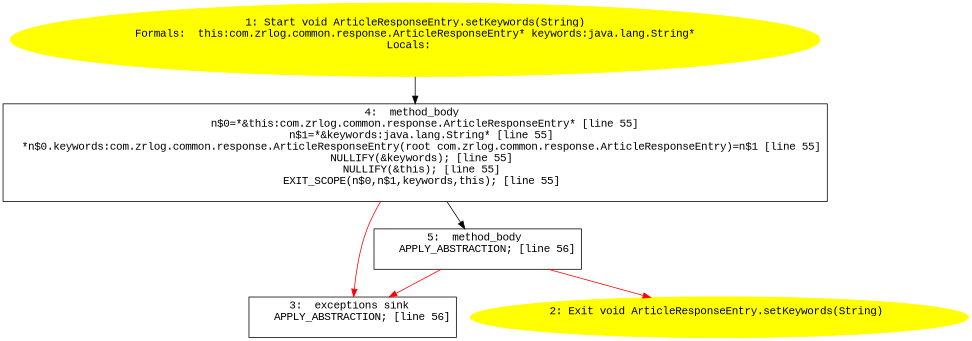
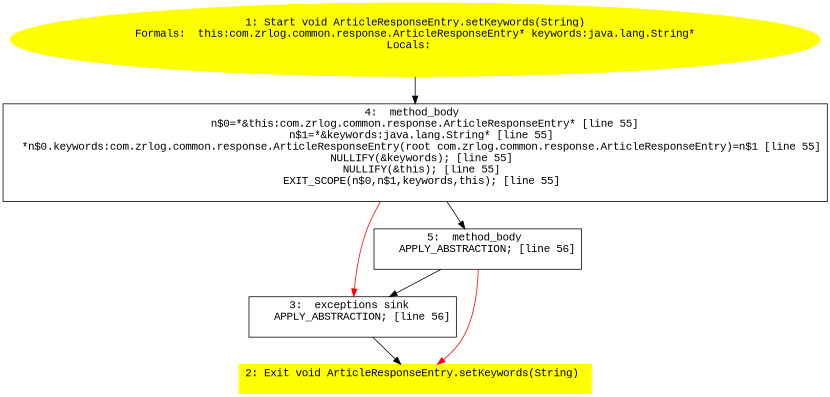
edge "5:  method_body APPLY_ABSTRACTION; [line 56]" -> "3:  exceptions sink APPLY_ABSTRACTION; [line 56]": color red -> black
node "2: Exit void ArticleResponseEntry.setKeywords(String)": shape ellipse -> box
edge "3:  exceptions sink APPLY_ABSTRACTION; [line 56]" -> "2: Exit void ArticleResponseEntry.setKeywords(String)": added
